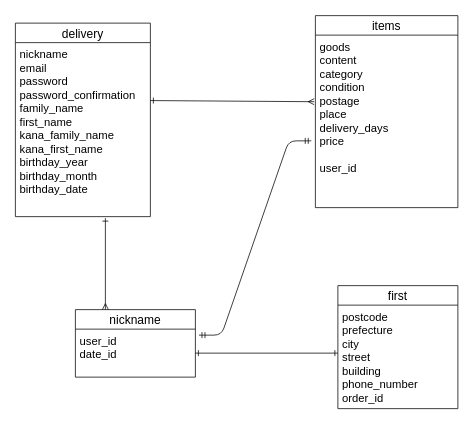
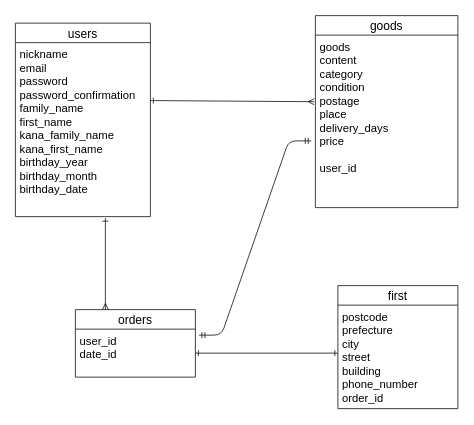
node "items": label "items" -> "goods"
node "delivery": label "delivery" -> "users"
node "nickname": label "nickname" -> "orders"
